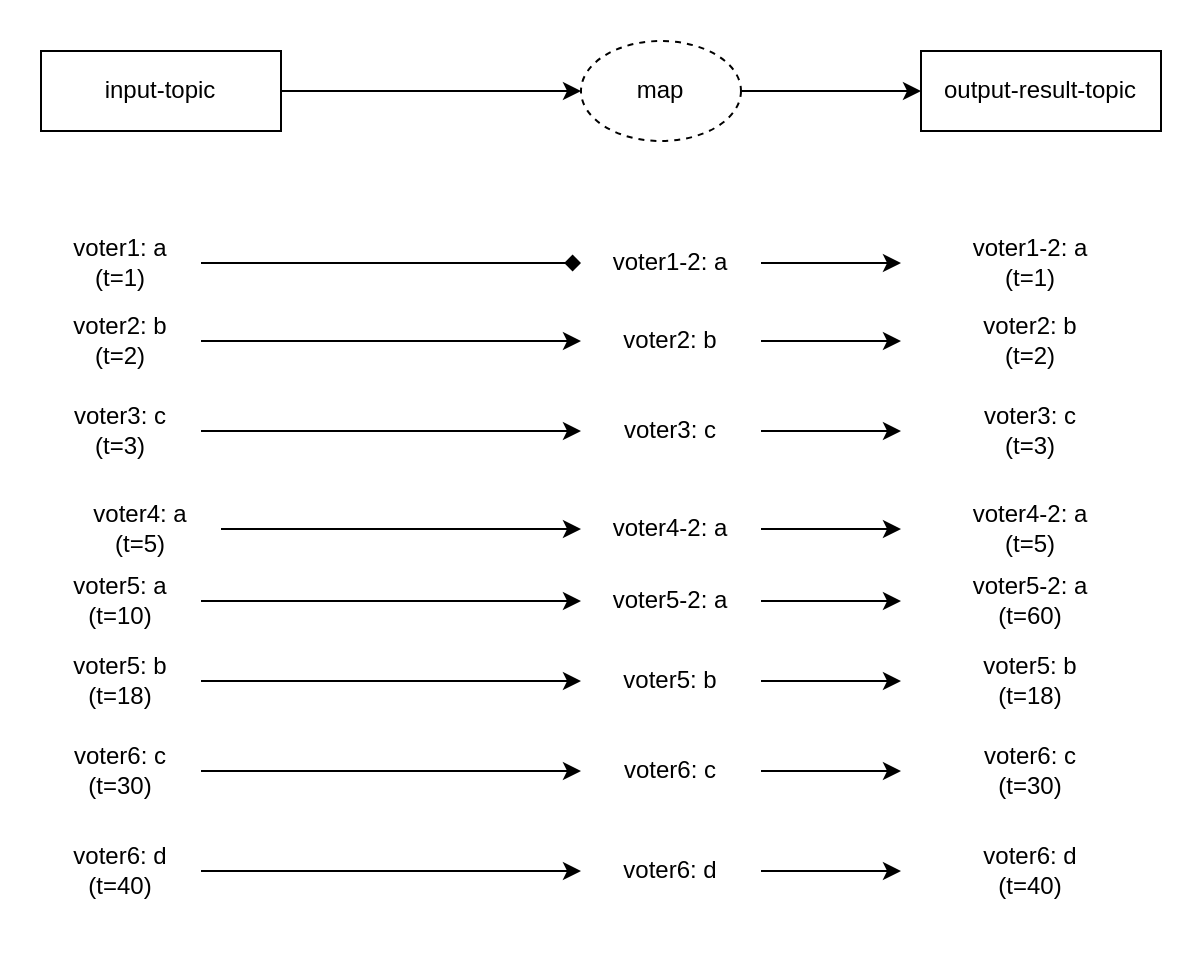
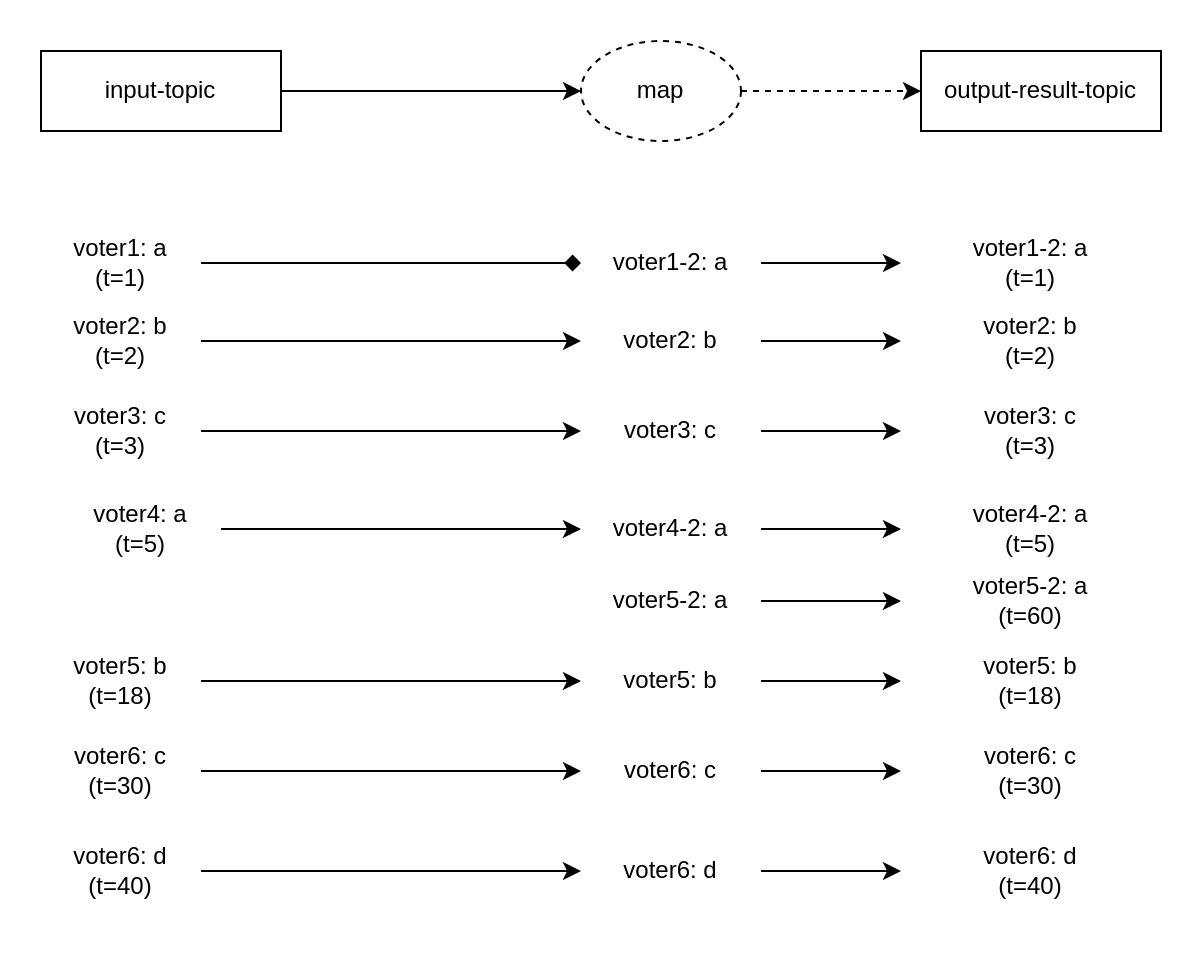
edge "map" -> "output-result-topic": style solid -> dashed
node "voter5: a (t=10)": removed
edge "voter5: a (t=10)" -> "voter5-2: a": removed
